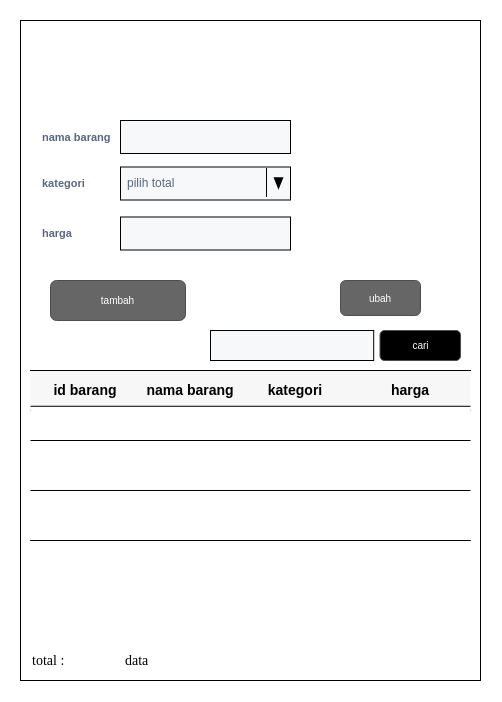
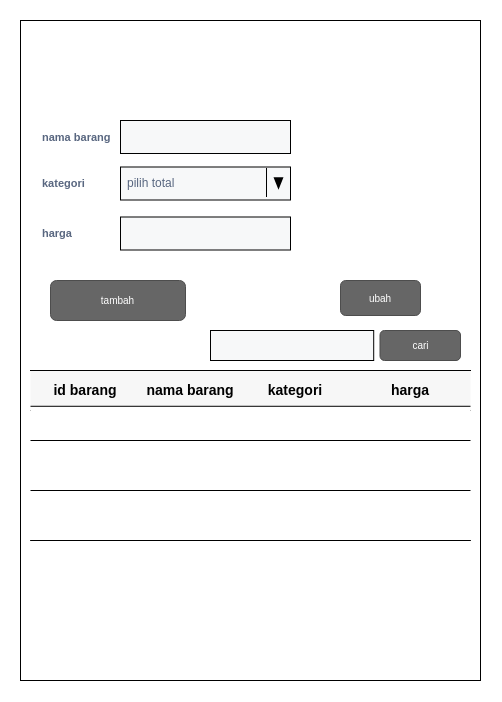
node "cari": fillcolor #000000 -> #666666
node "total :": removed
node "data": removed
